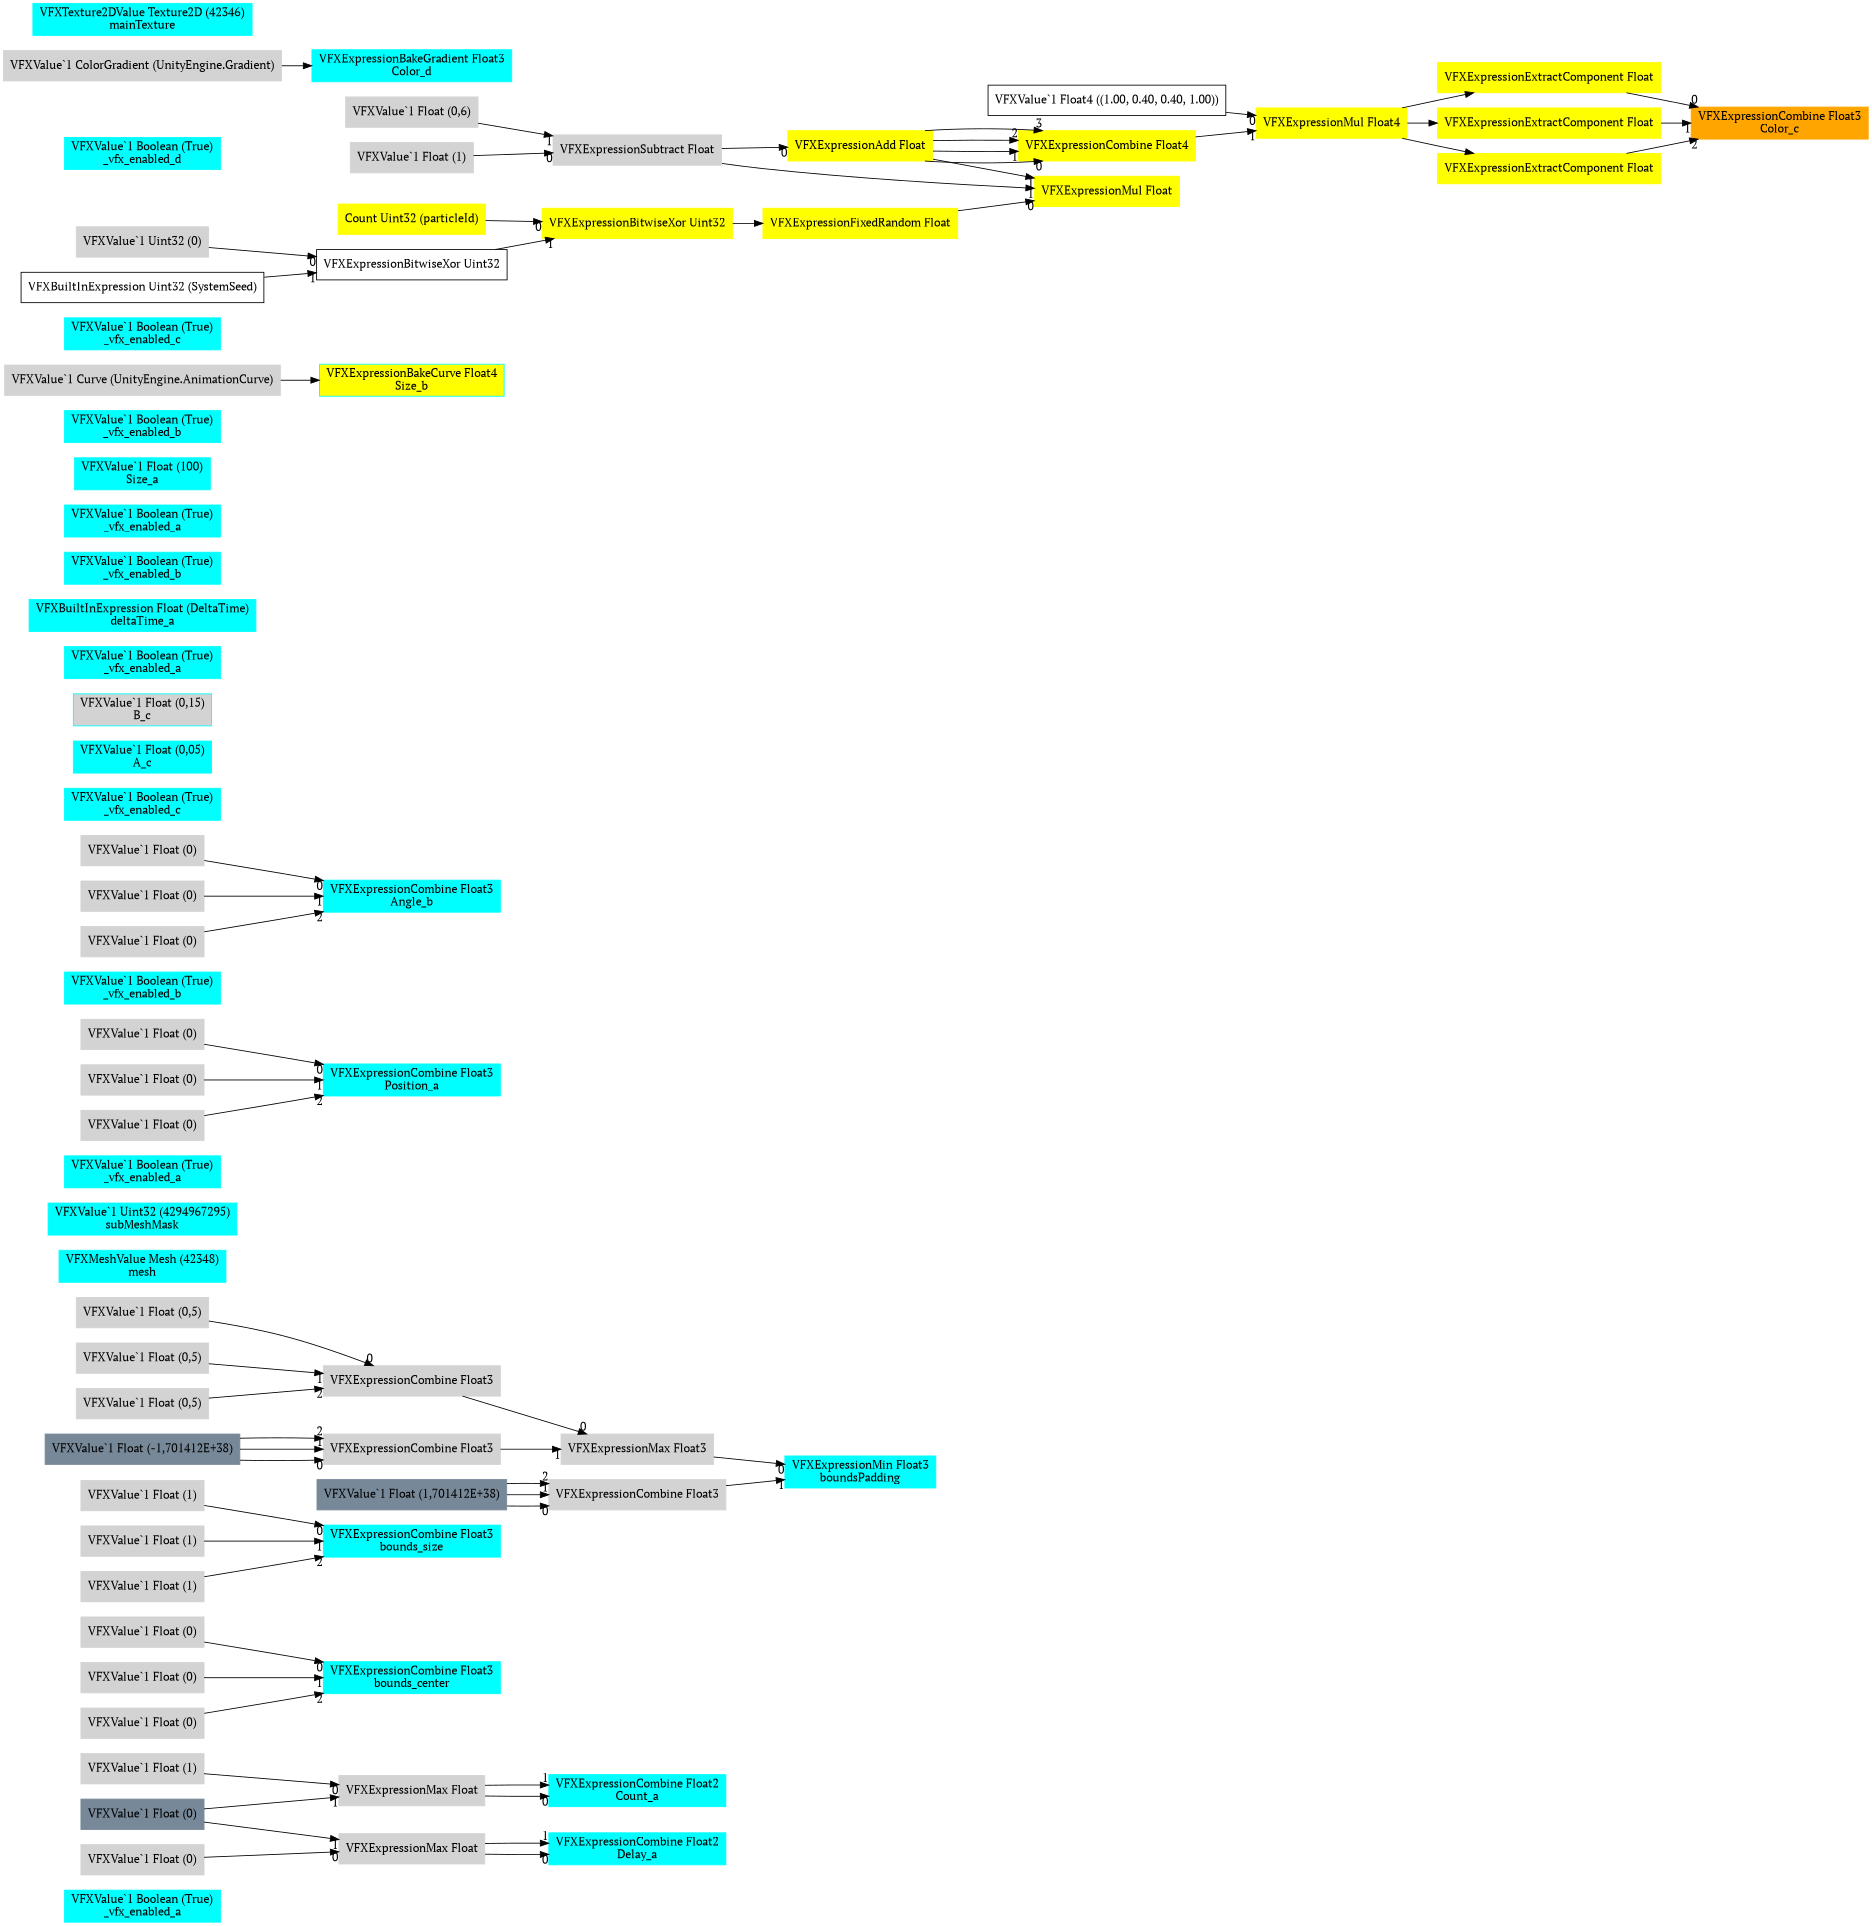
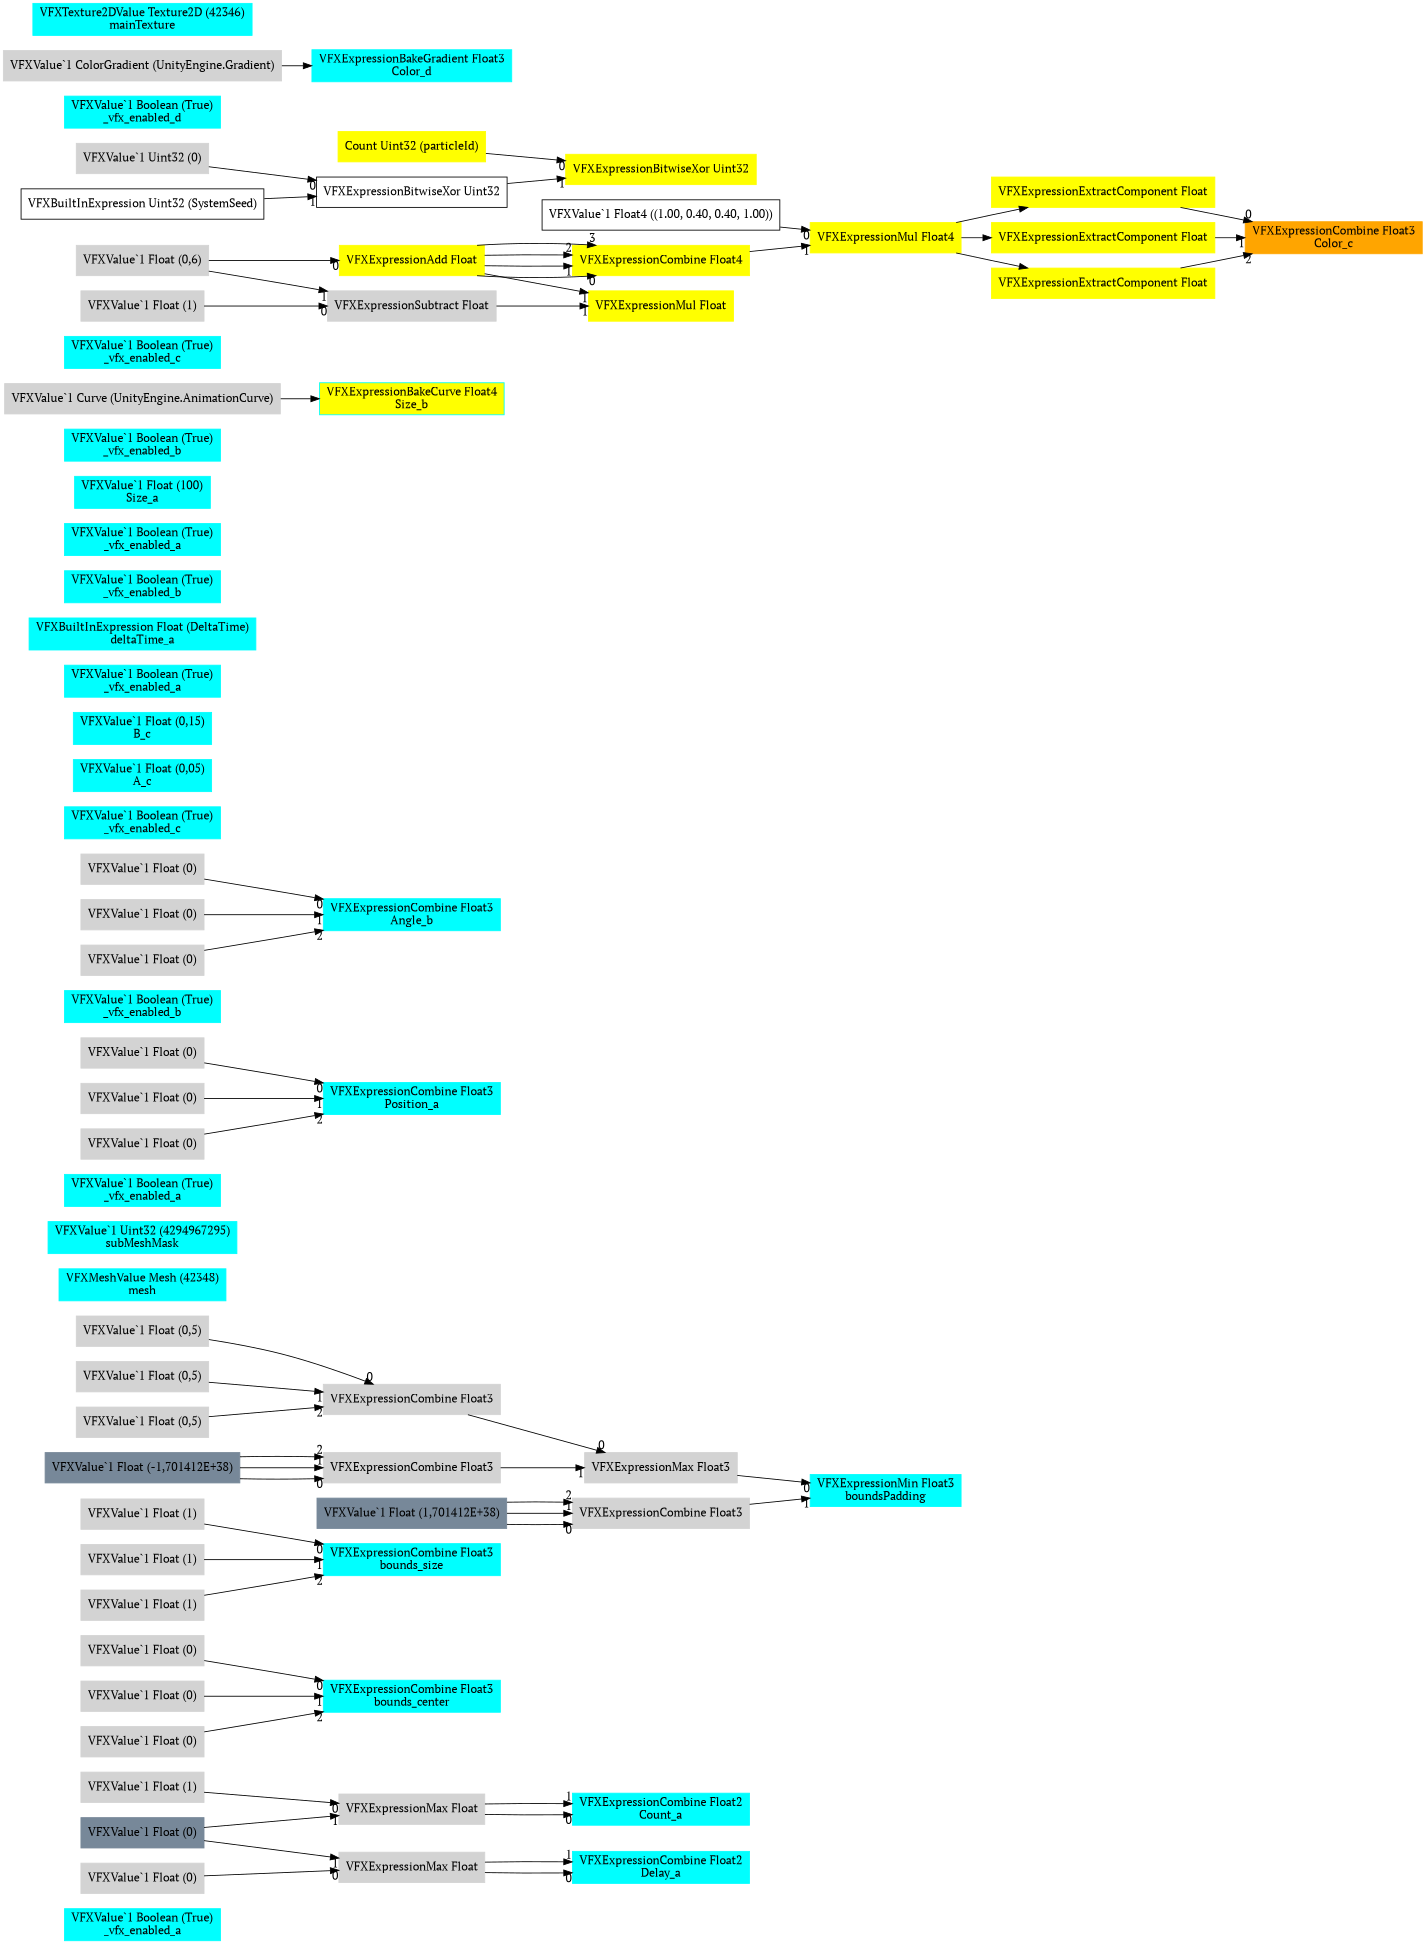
edge "VFXExpressionSubtract Float" -> "VFXExpressionAdd Float": now "VFXValue`1 Float (0,6)" -> "VFXExpressionAdd Float"
node "VFXExpressionFixedRandom Float": removed
node "VFXValue`1 Float (0,15) B_c": fillcolor lightgray -> cyan
